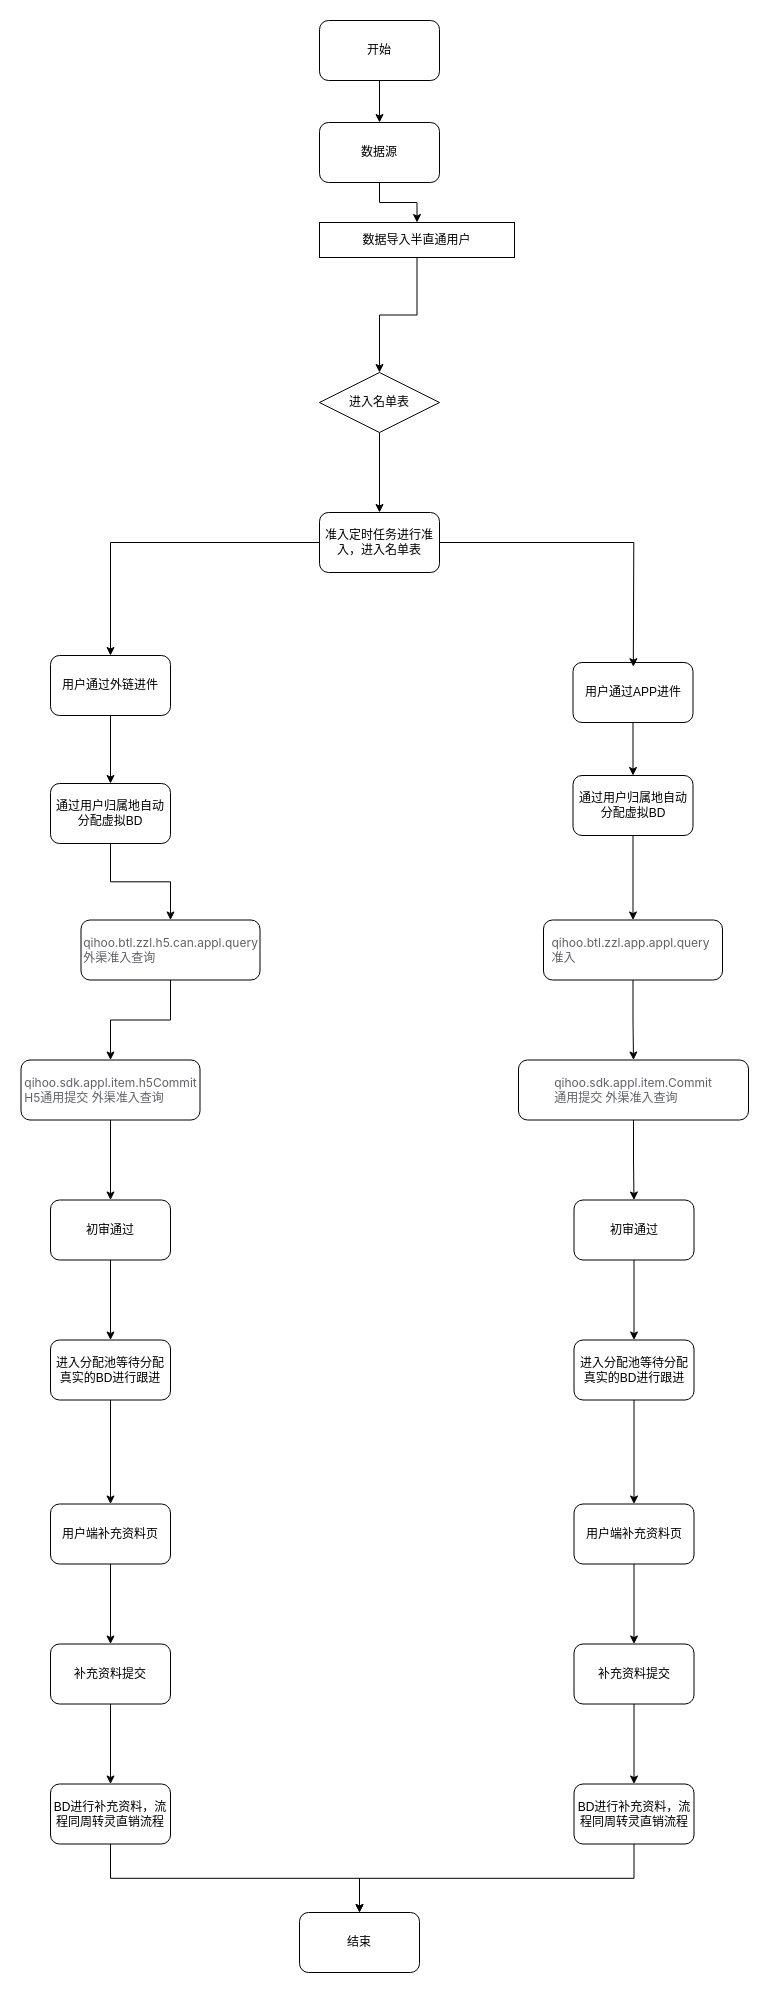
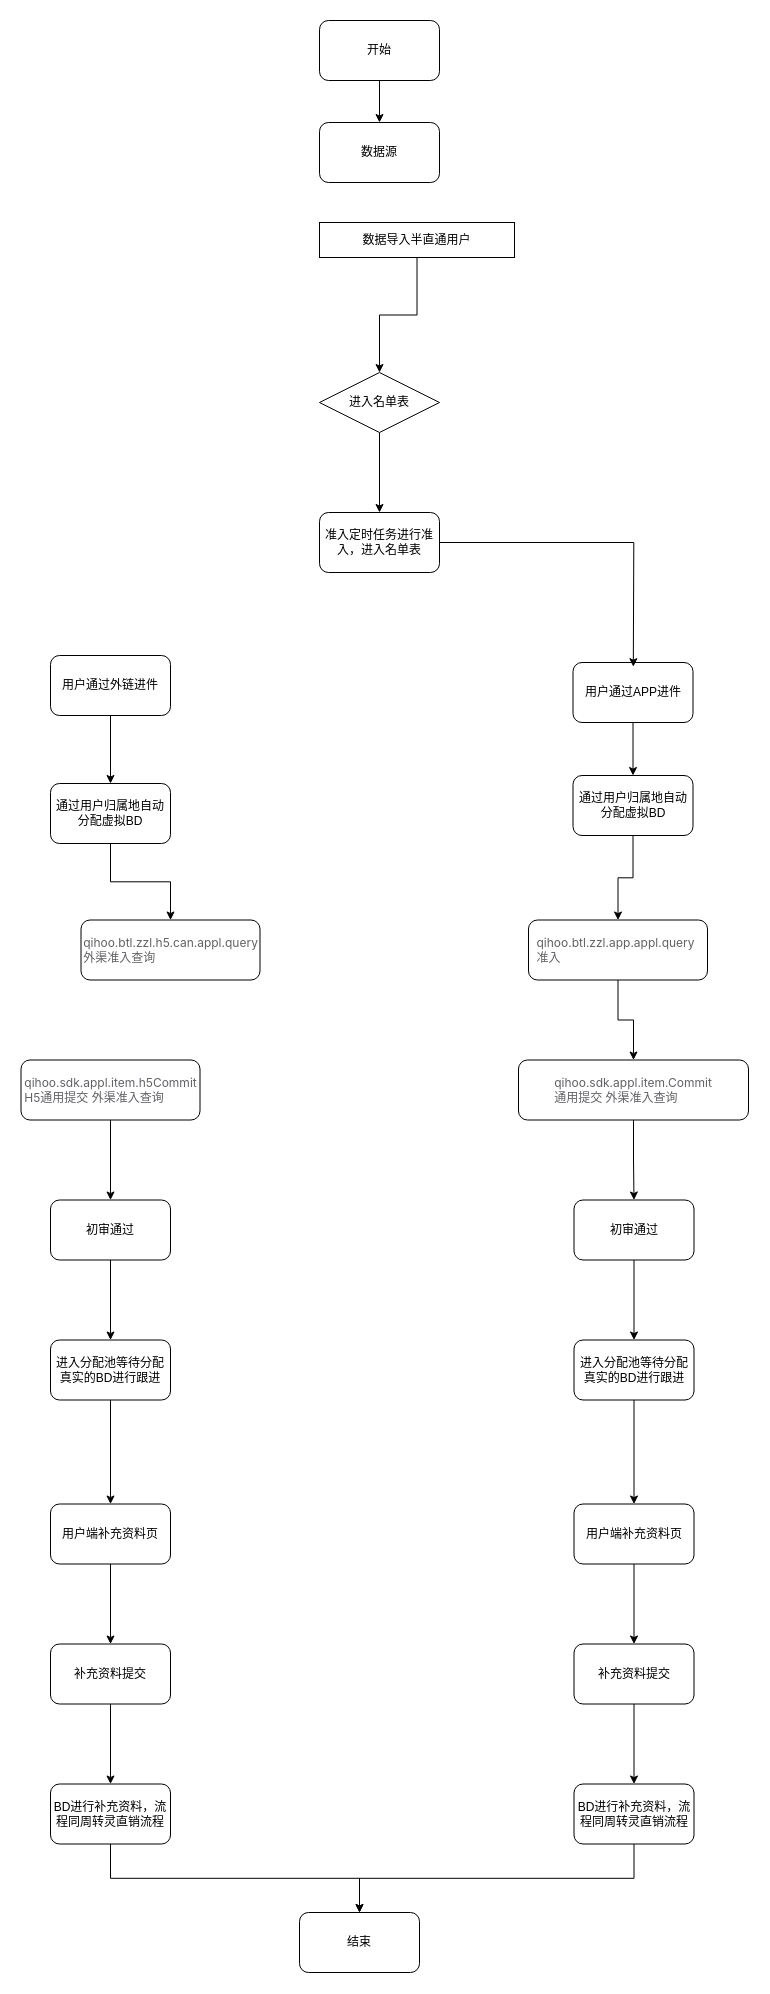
edge "数据源" -> "数据导入半直通用户": removed
edge "准入定时任务进行准入，进入名单表" -> "用户通过外链进件": removed
node "qihoo.btl.zzl.app.appl.query 准入": moved (633, 950) -> (618, 950)
edge "qihoo.btl.zzl.h5.can.appl.query 外渠准入查询" -> "qihoo.sdk.appl.item.h5Commit H5通用提交 外渠准入查询": removed
